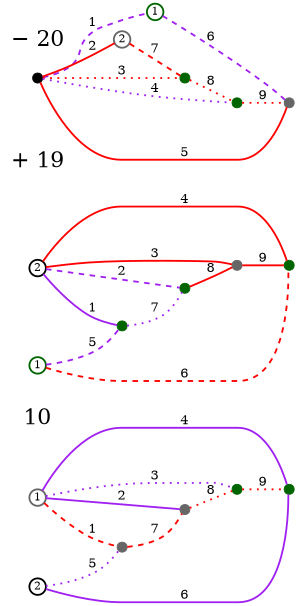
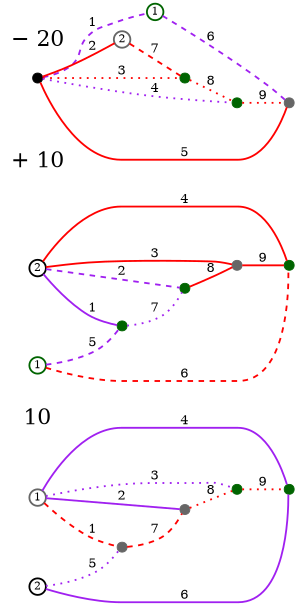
node "+ 19": label "+ 19" -> "+ 10"
